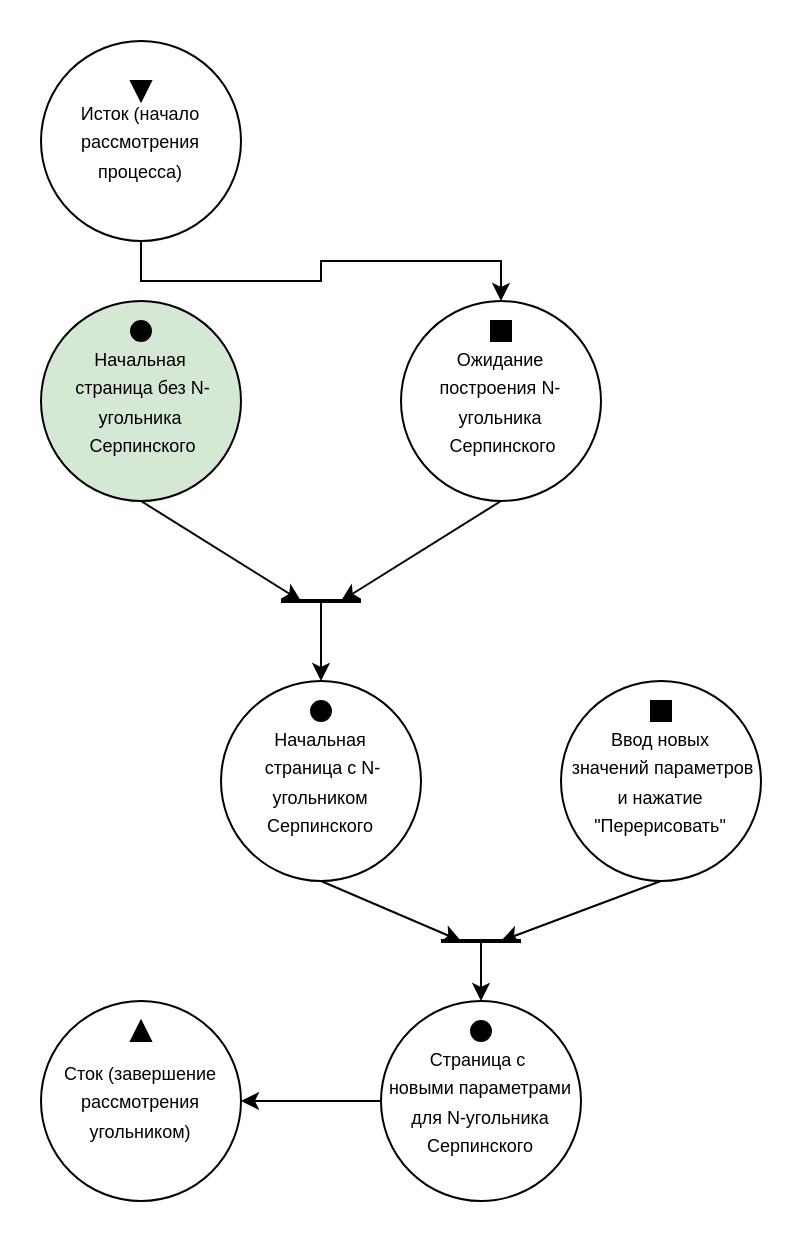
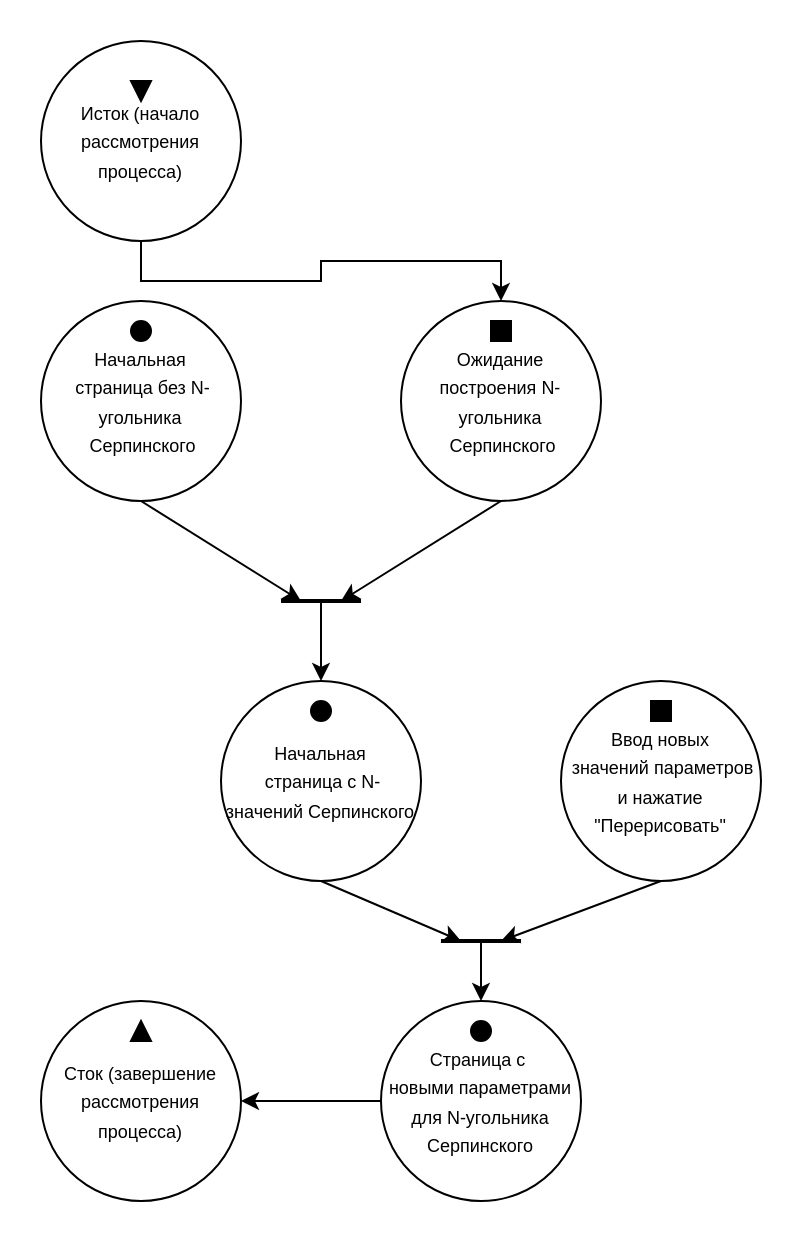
node "Начальная страница без N-угольника Серпинского": fillcolor #d5e8d4 -> #ffffff
node "Начальная страница с N-угольником Серпинского": label "Начальная страница с N-угольником Серпинского" -> "Начальная страница с N-значений Серпинского"
node "Сток (завершение рассмотрения угольником)": label "Сток (завершение рассмотрения угольником)" -> "Сток (завершение рассмотрения процесса)"
